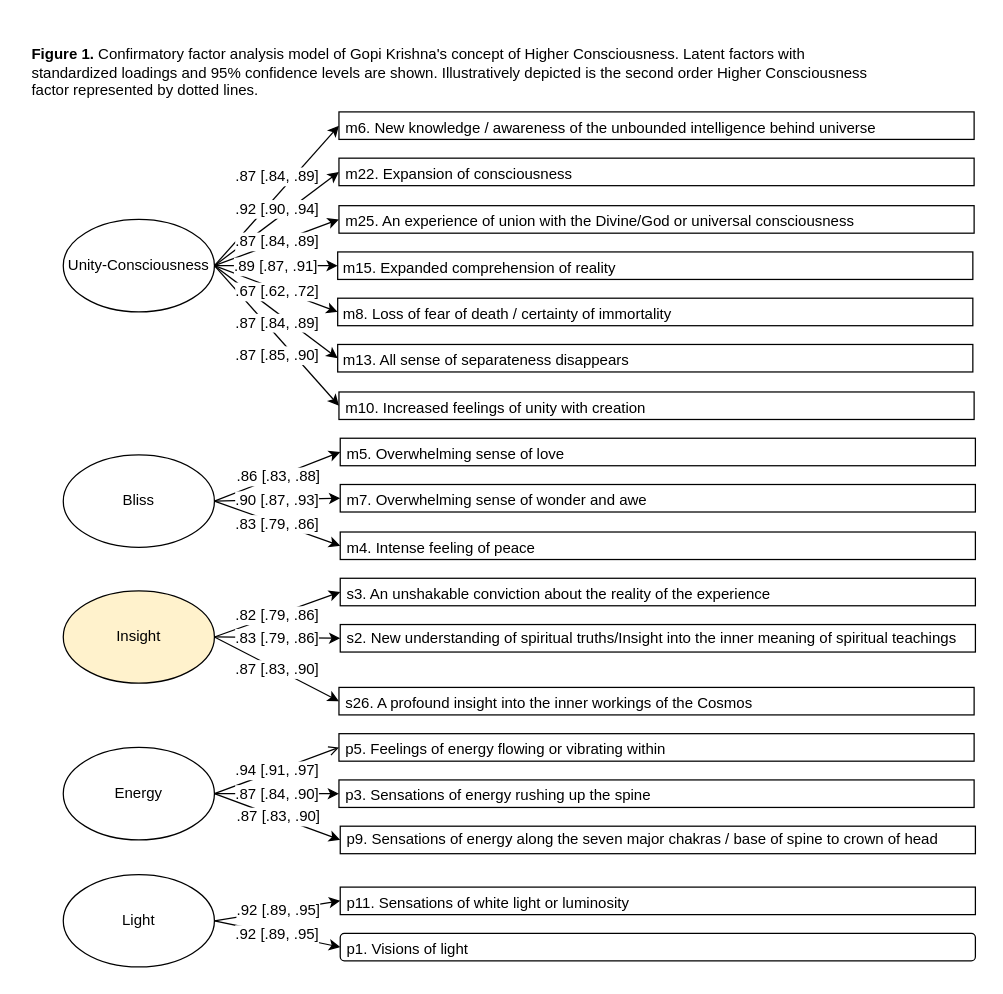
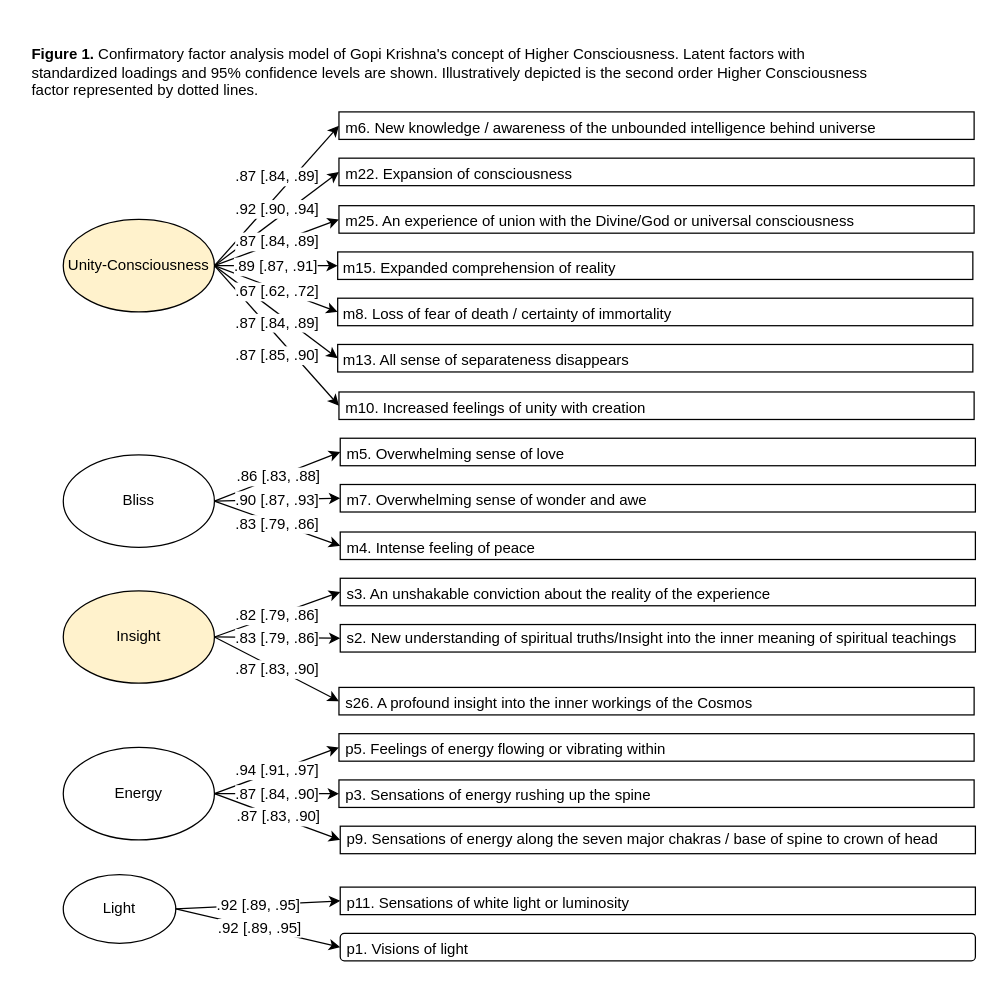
node "Unity-Consciousness": fillcolor #ffffff -> #fff2cc
edge "Energy" -> "p5. Feelings of energy flowing or vibrating within": arrowhead open -> classic
node "Light": size 151x92 -> 113x69
